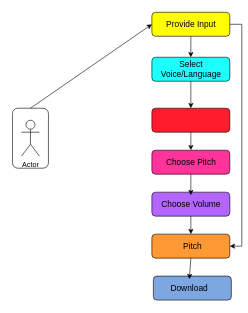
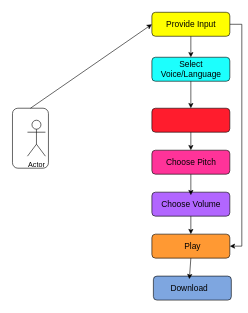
node "Actor": moved (30, 138) -> (36, 138)
node "Pitch": label "Pitch" -> "Play"
